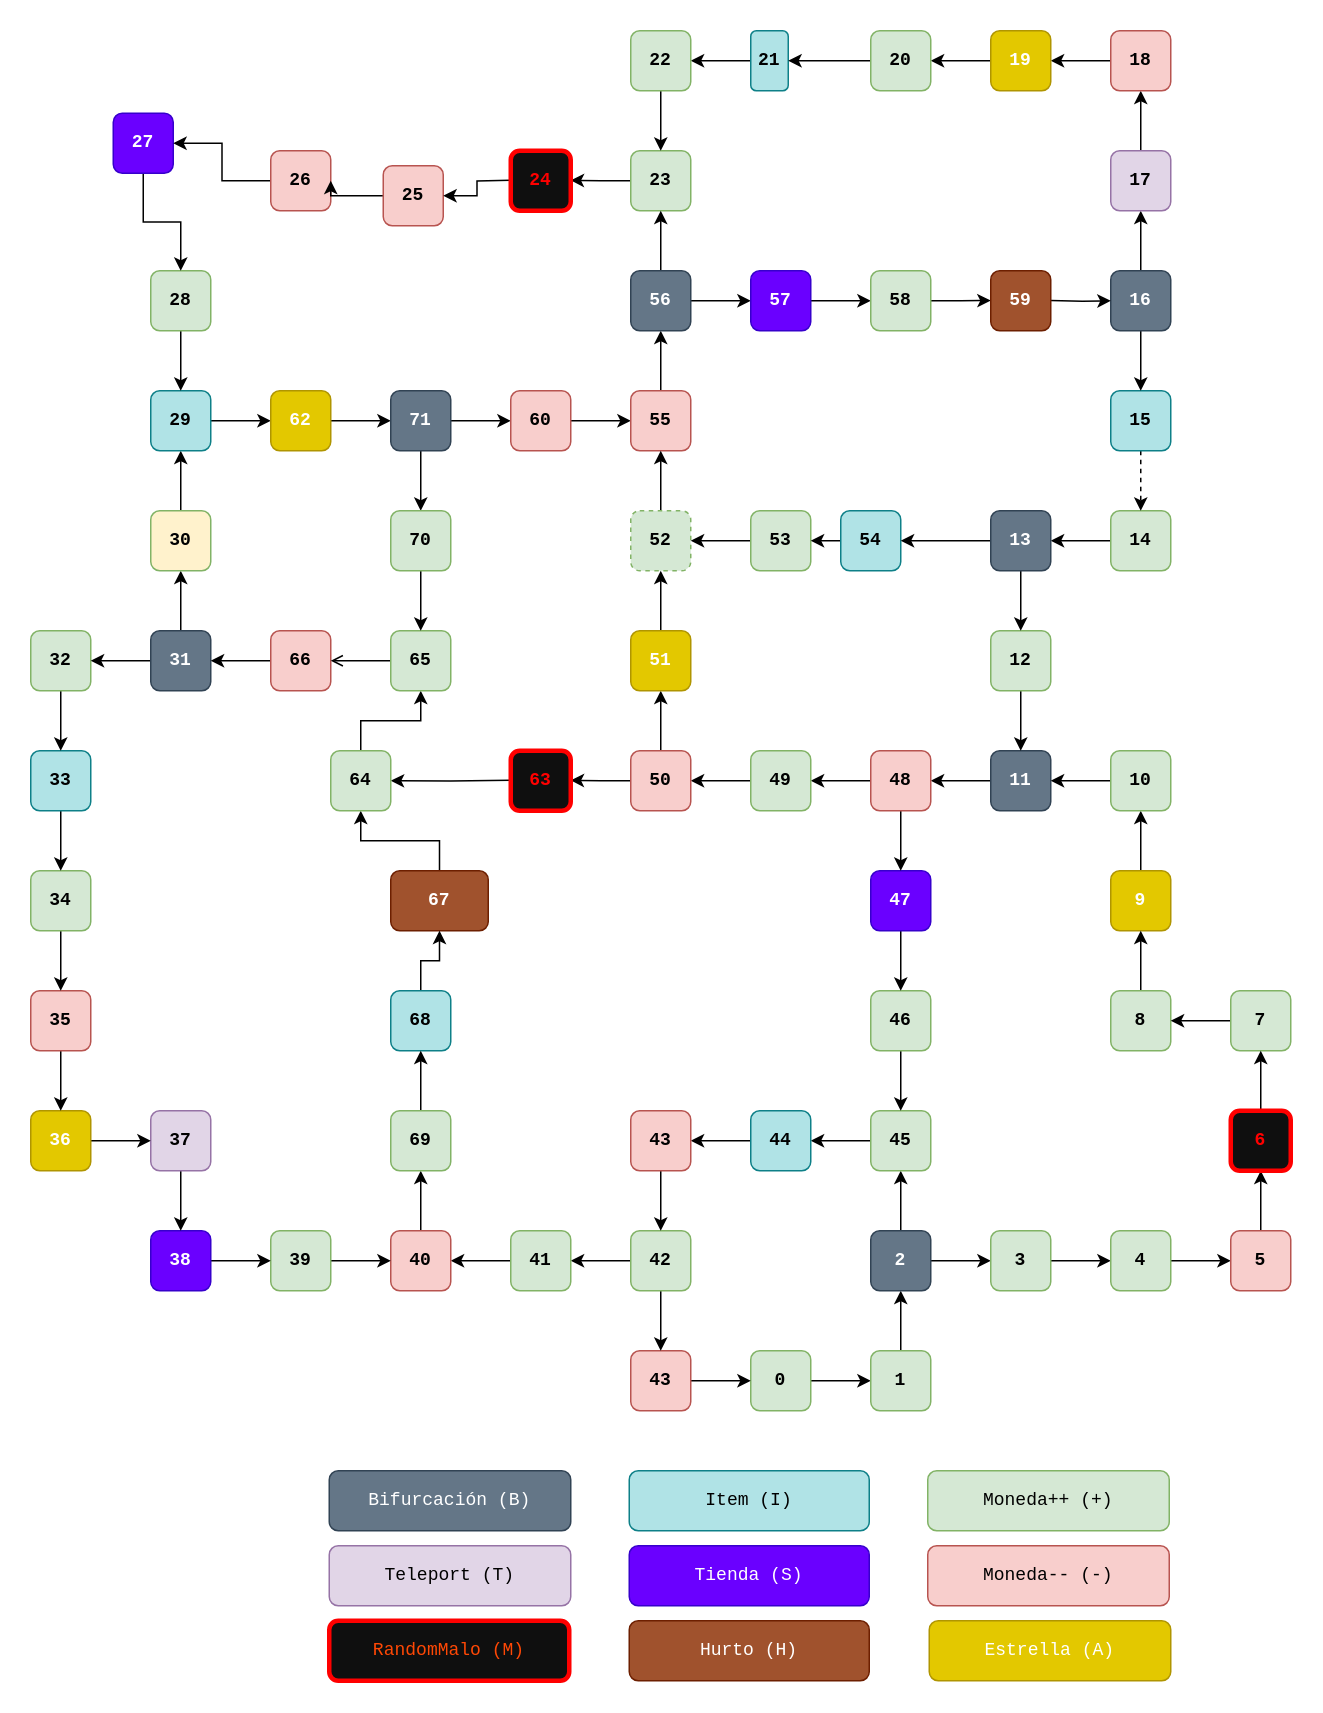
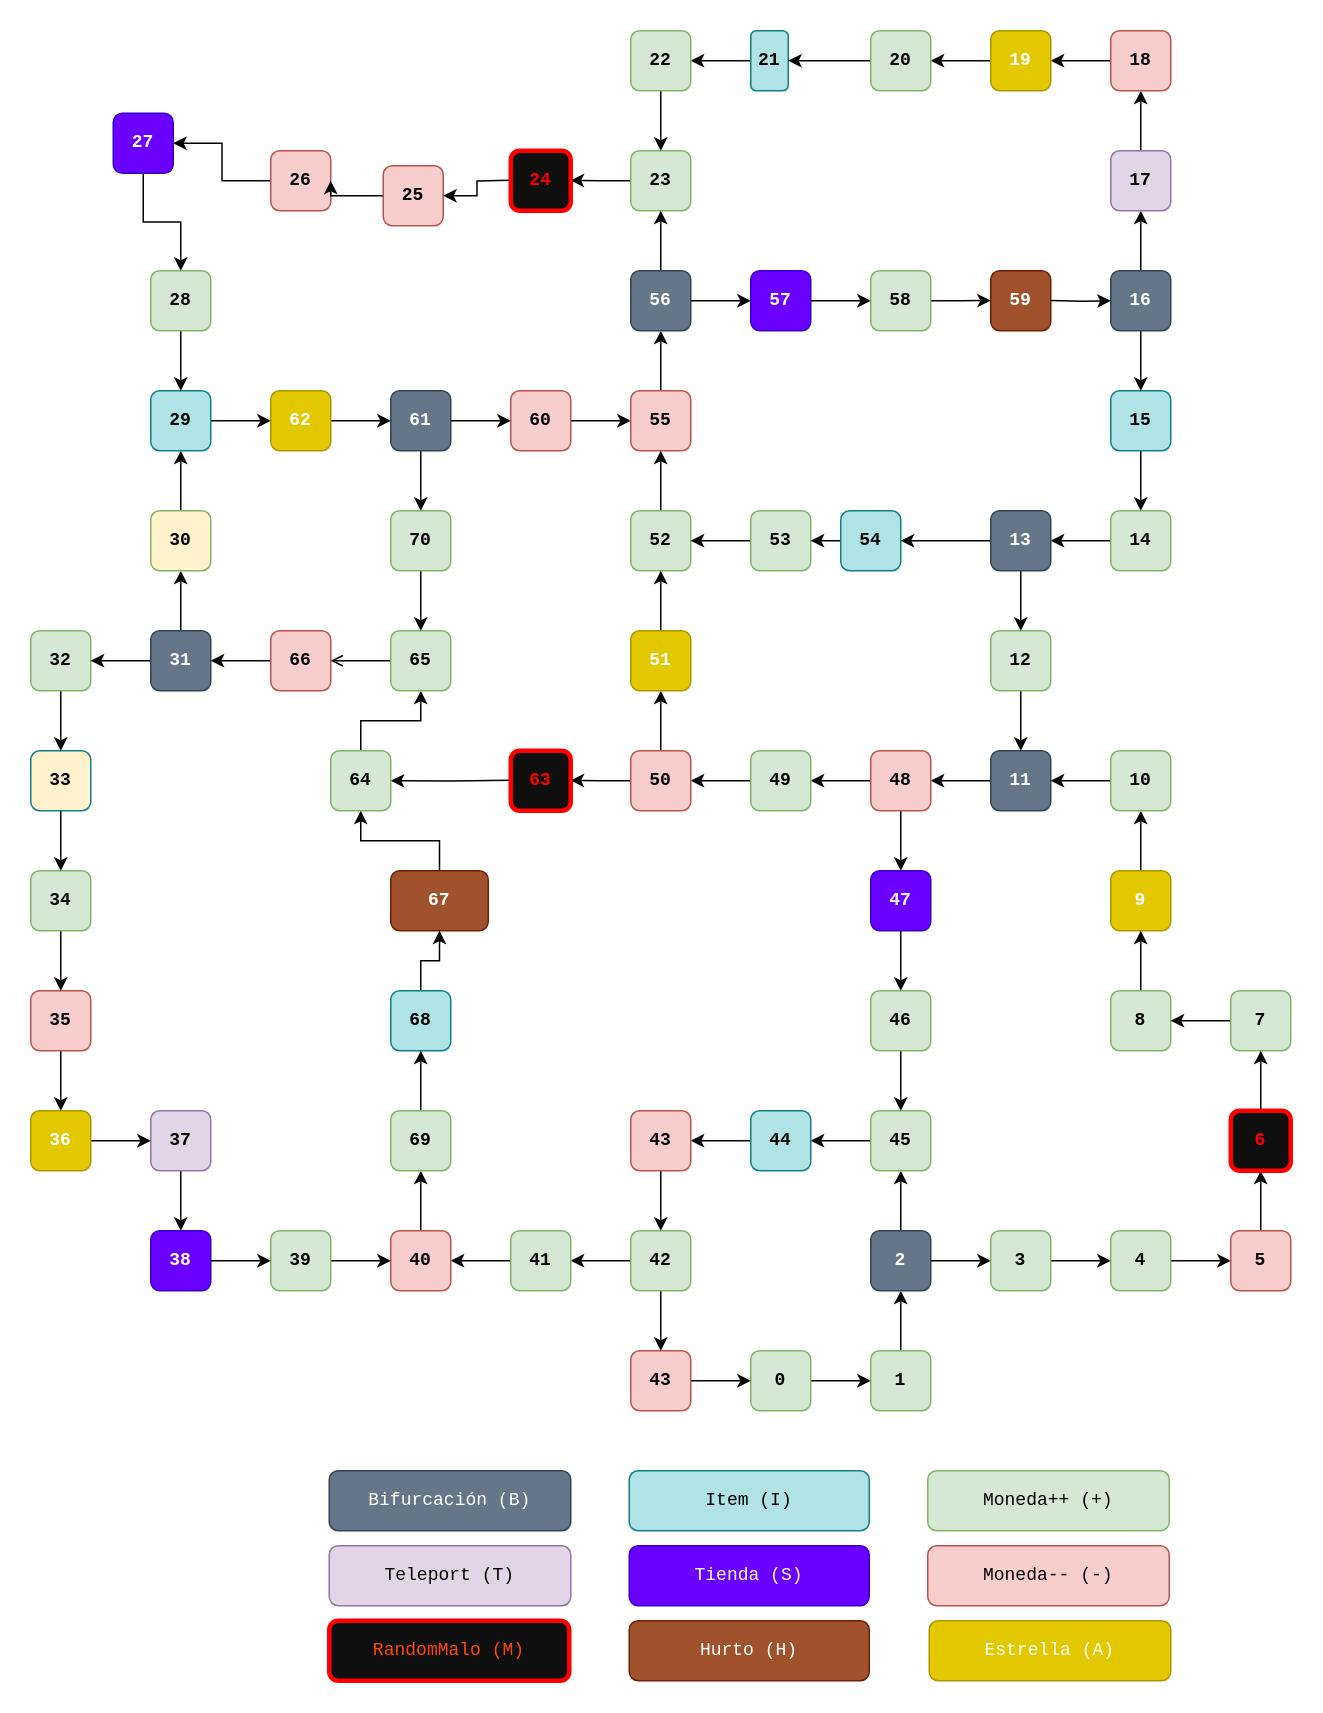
node "71": label "71" -> "61"
edge "15" -> "14": style dashed -> solid
node "52": style dashed -> solid
node "33": fillcolor #b0e3e6 -> #fff2cc
